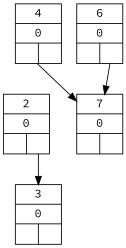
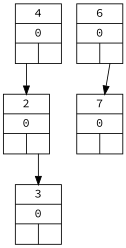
edge "4" -> "7": now "4" -> "2"
